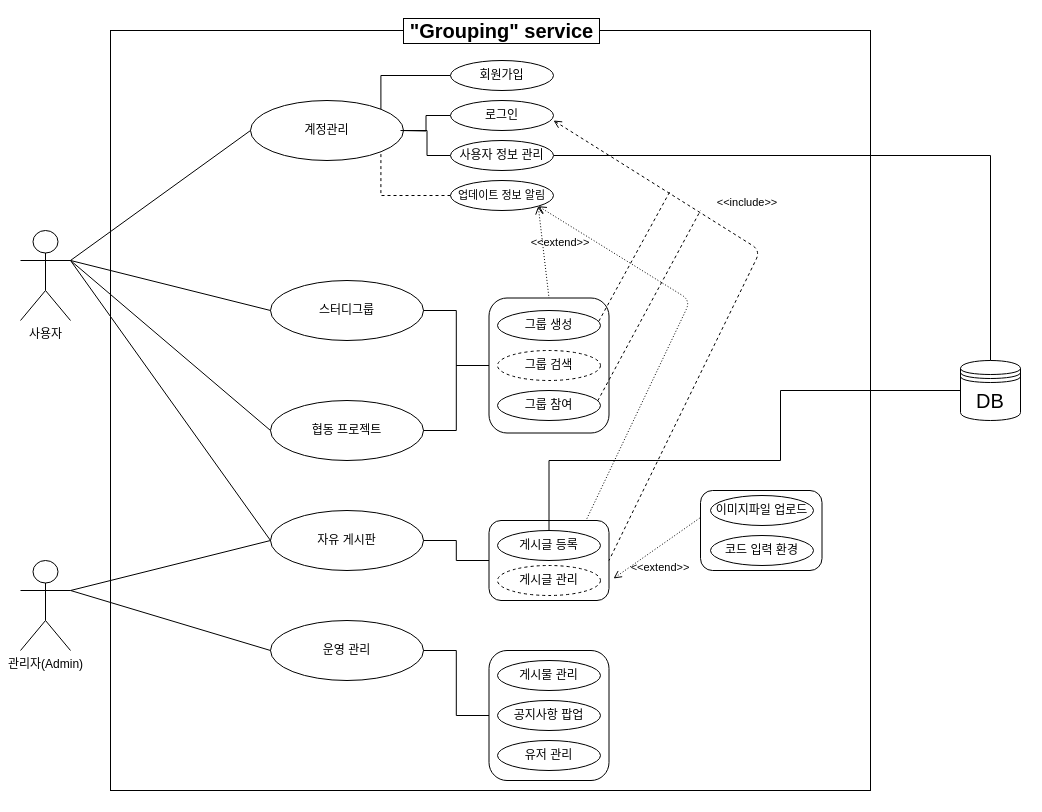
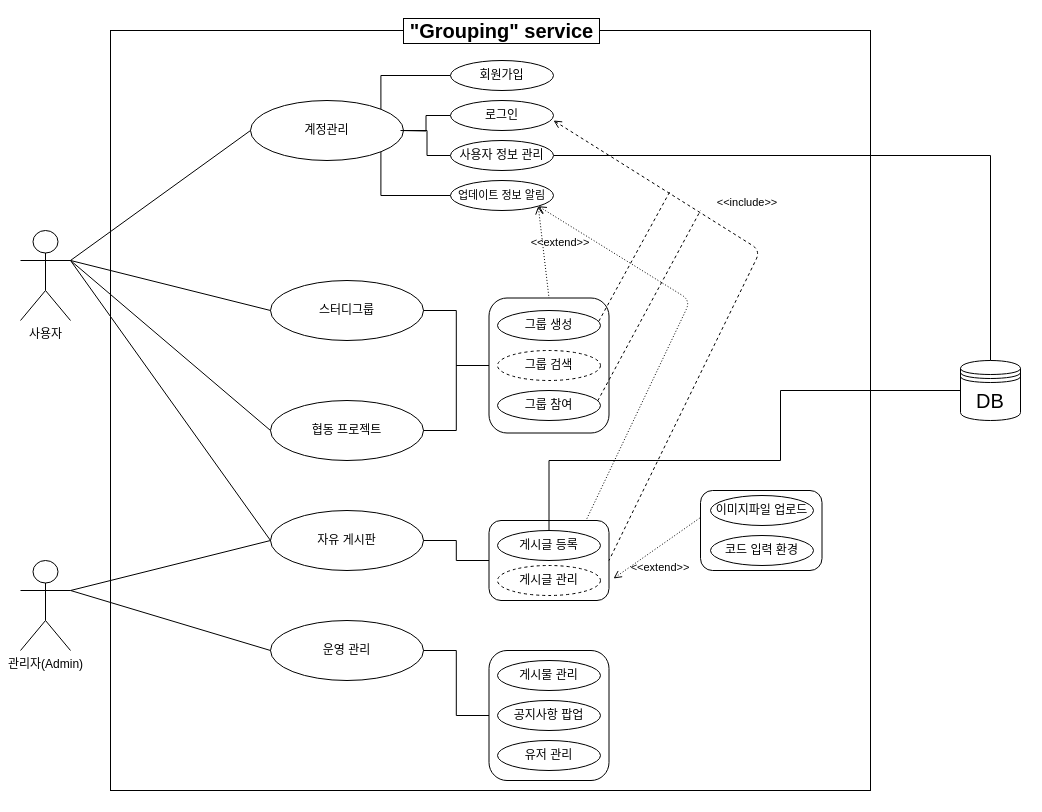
edge "계정관리" -- "업데이트 정보 알림": style dashed -> solid
